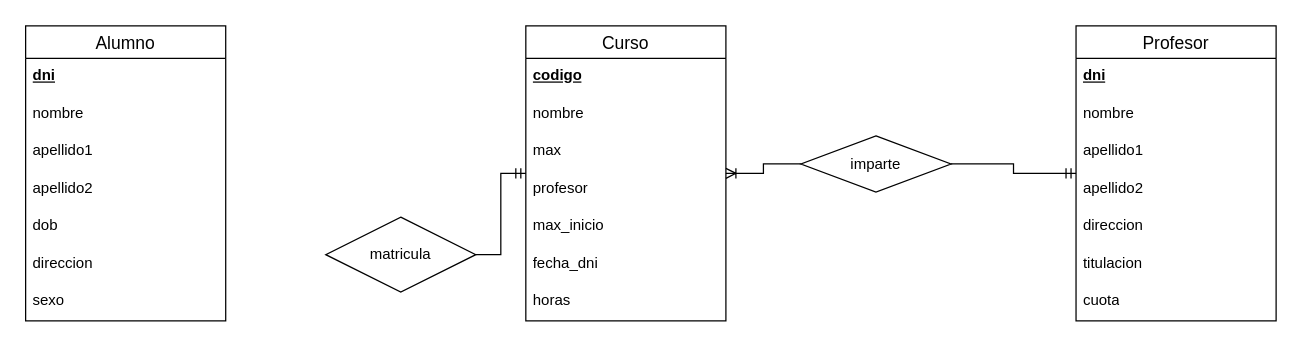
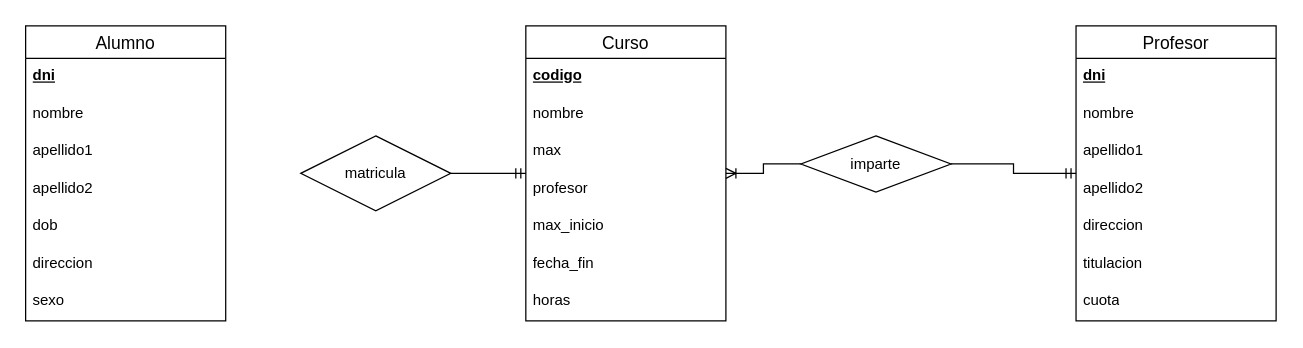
node "matricula": moved (401, 254) -> (376, 173)
node "fecha_dni": label "fecha_dni" -> "fecha_fin"
